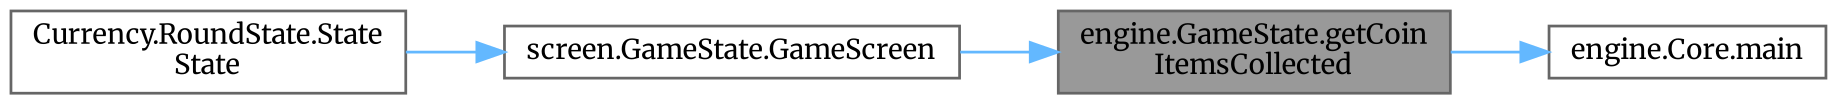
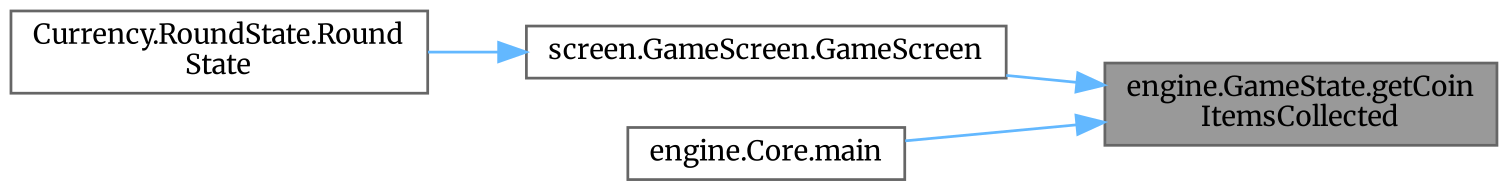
node "Currency.RoundState.State State": label "Currency.RoundState.State State" -> "Currency.RoundState.Round State"
node "screen.GameState.GameScreen": label "screen.GameState.GameScreen" -> "screen.GameScreen.GameScreen"
edge "engine.GameState.getCoin ItemsCollected" -> "engine.Core.main": reversed
